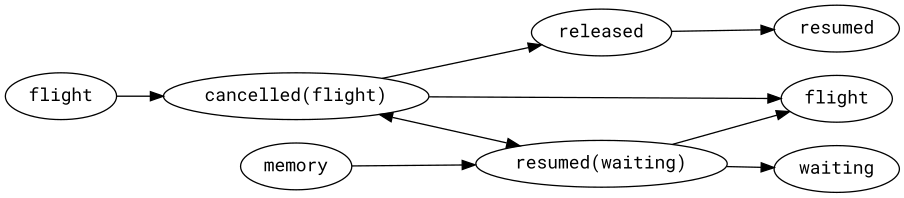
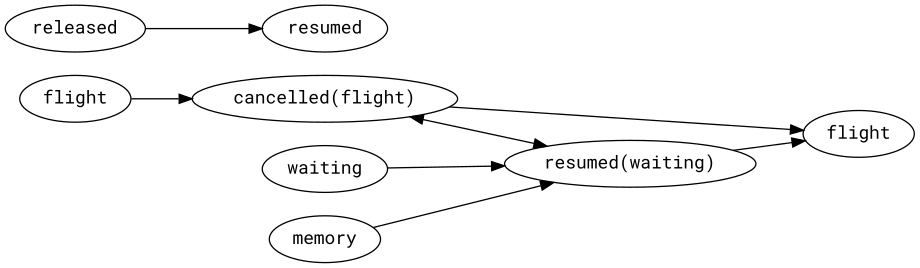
edge "cancelled(flight)" -> "released": removed
edge "resumed(waiting)" -> "waiting": reversed
